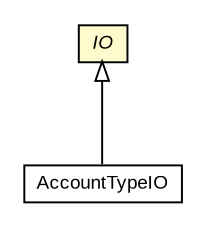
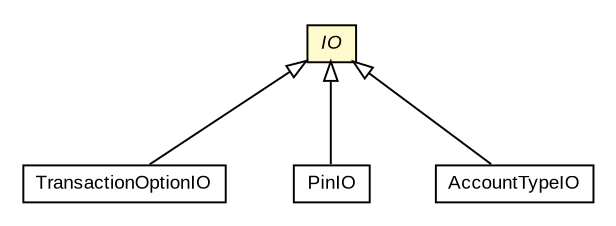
node "TransactionOptionIO": added
node "PinIO": added
